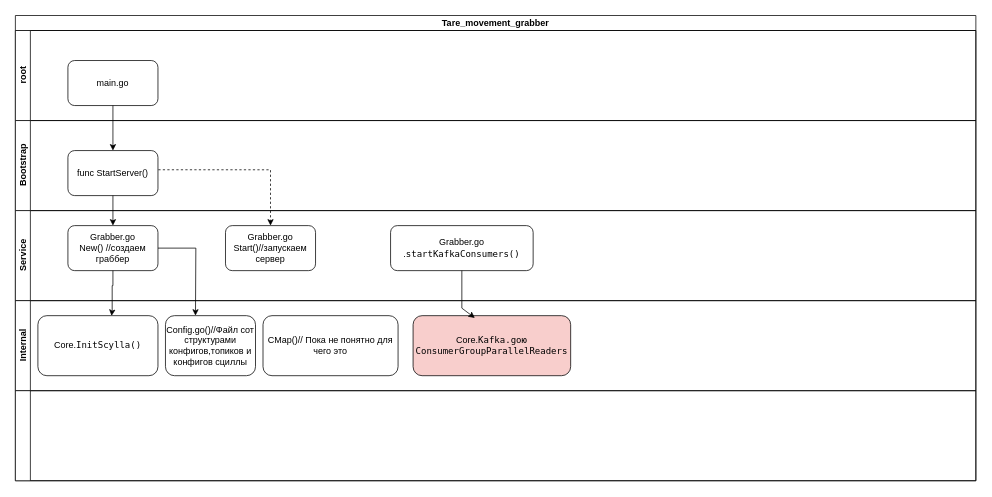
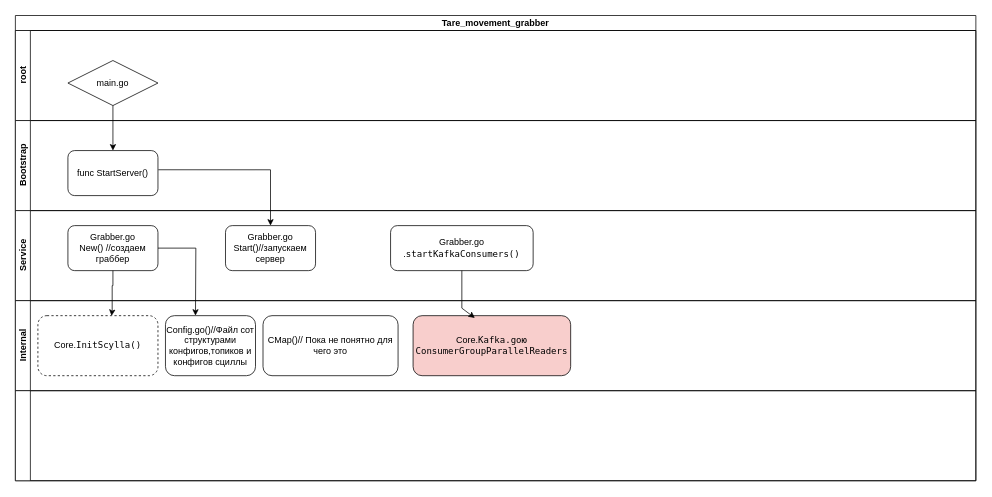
node "main.go": shape rounded rectangle -> diamond
edge "func StartServer()" -> "Grabber.go Start()//запускаем сервер": style dashed -> solid
edge "func StartServer()" -> "Grabber.go New() //создаем граббер": removed
node "Core.InitScylla()": style solid -> dashed
